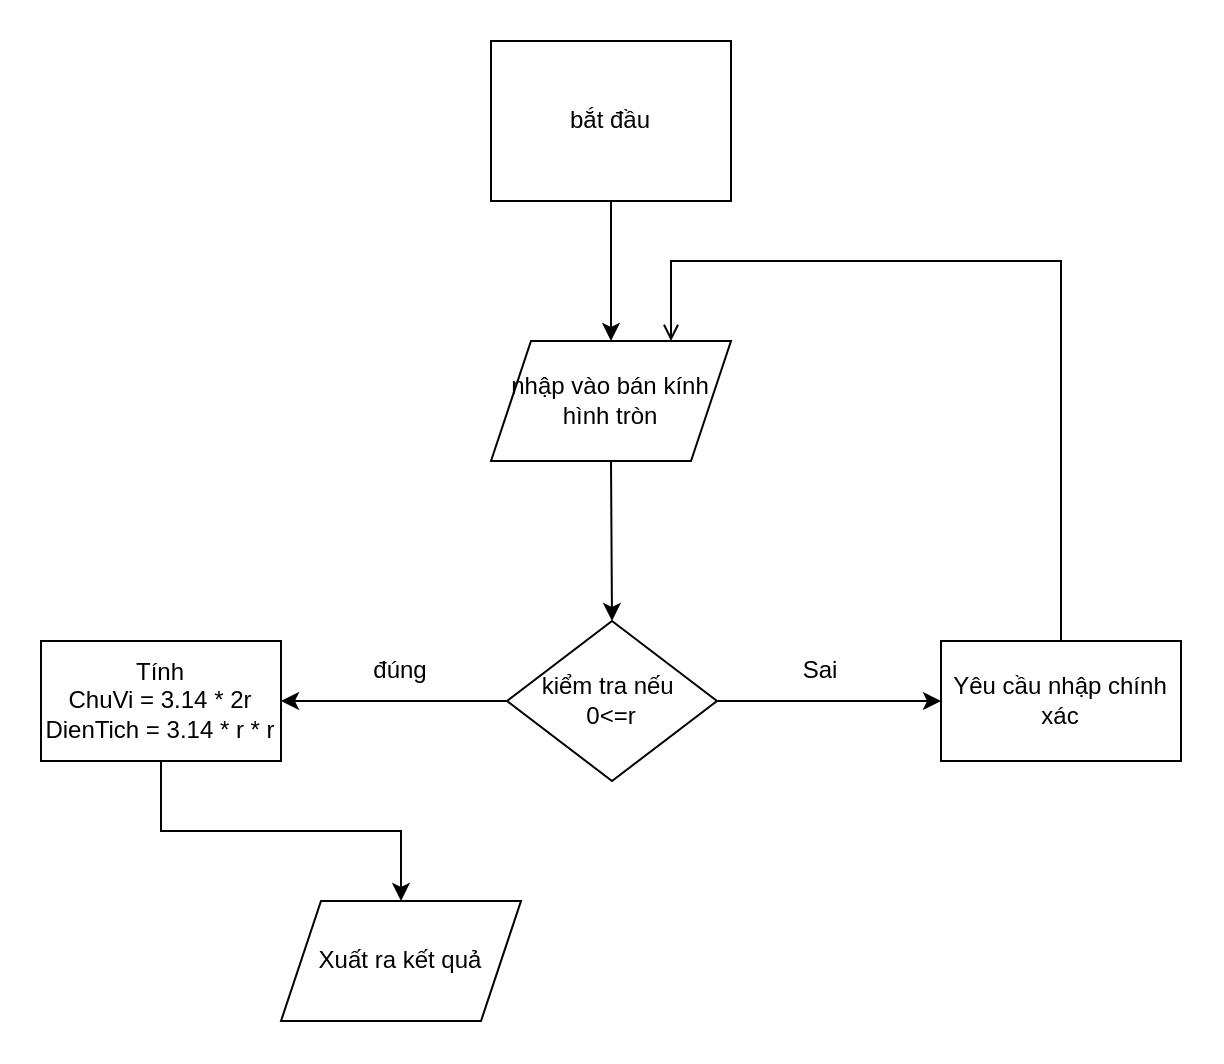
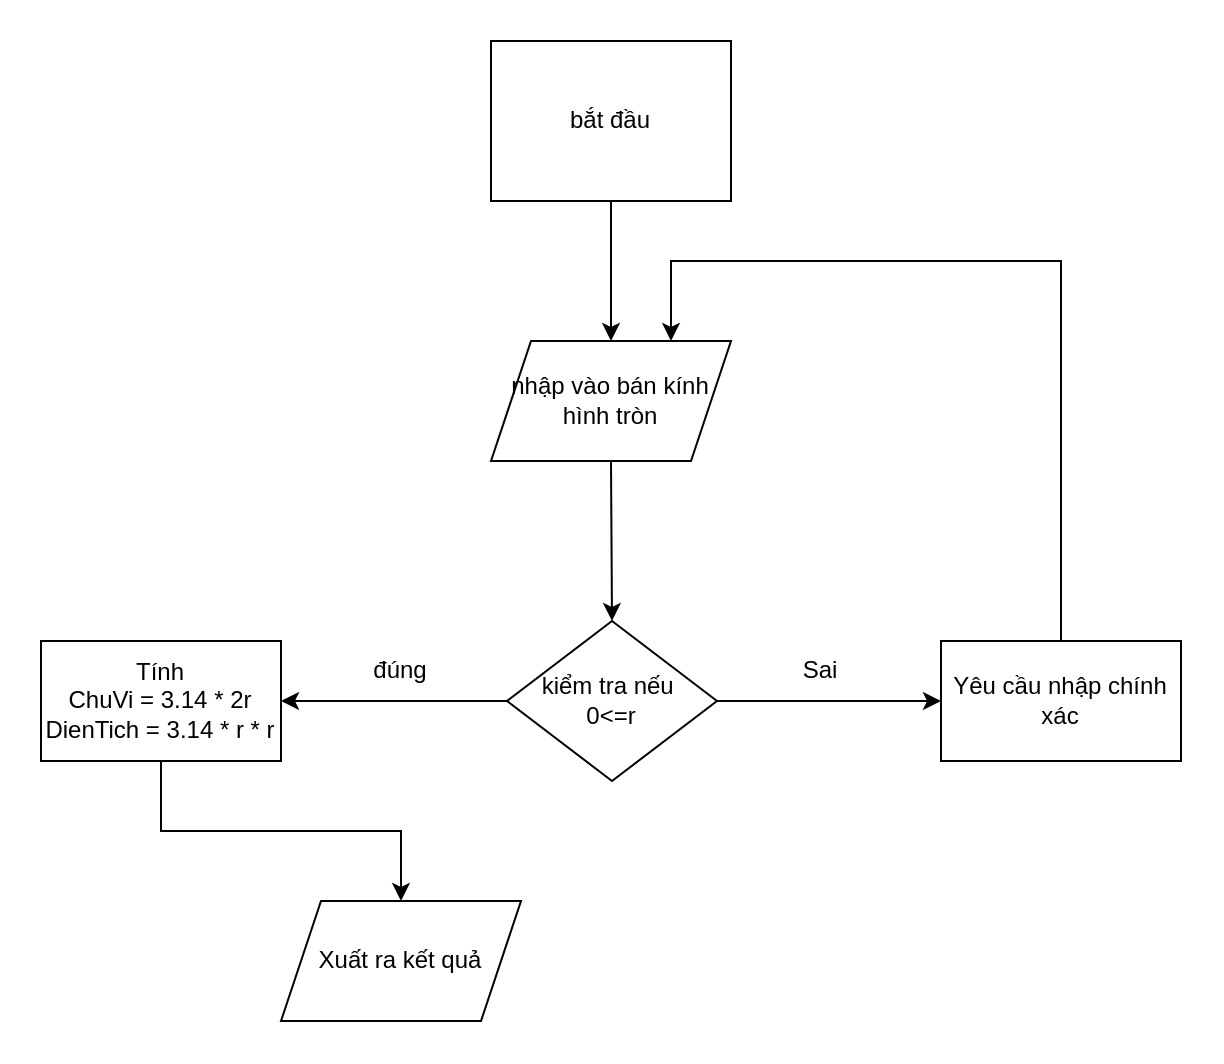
edge "Yêu cầu nhập chính xác" -> "nhập vào bán kính hình tròn": arrowhead open -> classic
